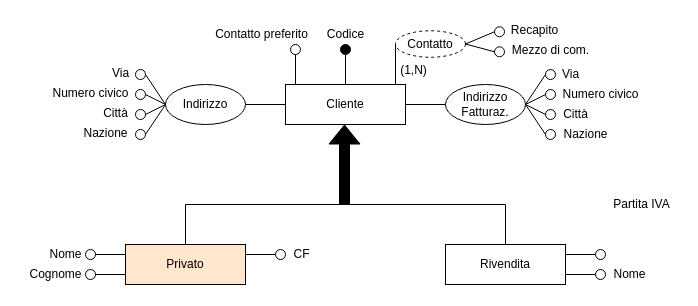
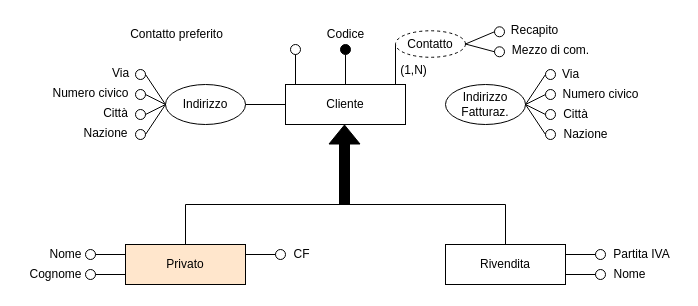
node "Contatto preferito": moved (262, 35) -> (177, 35)
edge "Cliente" -- "Indirizzo Fatturaz.": removed
node "Partita IVA": moved (642, 205) -> (642, 255)
